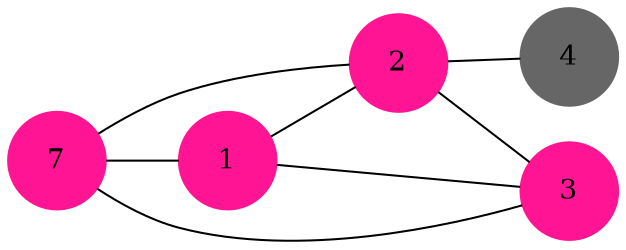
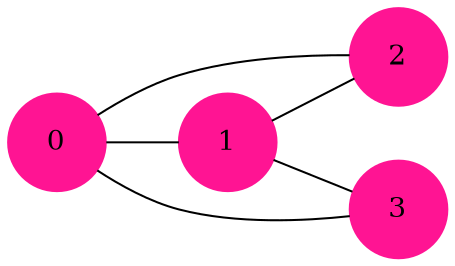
node "4": removed
edge "2" -- "3": removed
node "7": label "7" -> "0"
